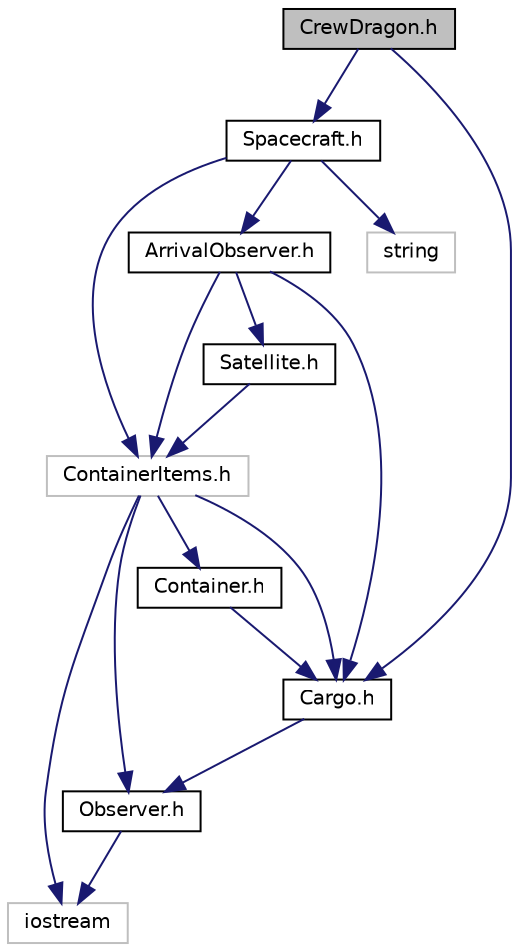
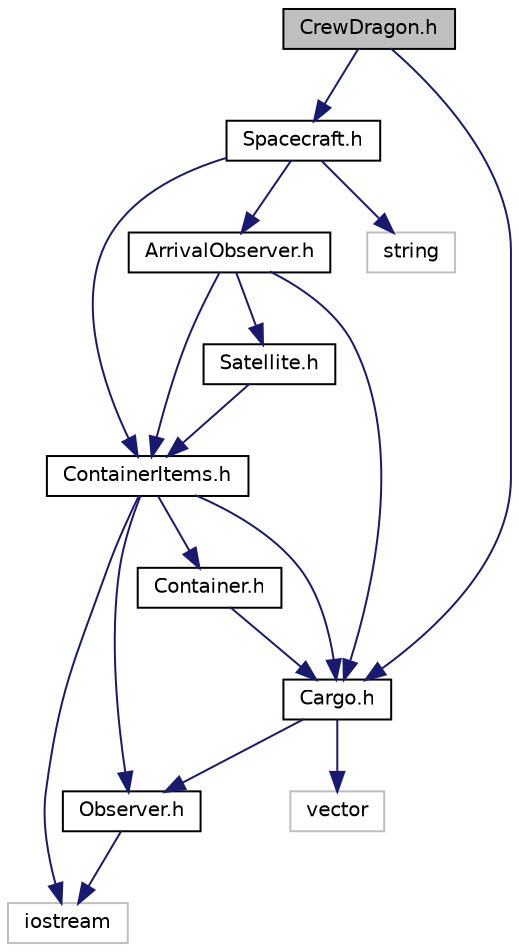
node "ContainerItems.h": color grey75 -> black
node "vector": added
